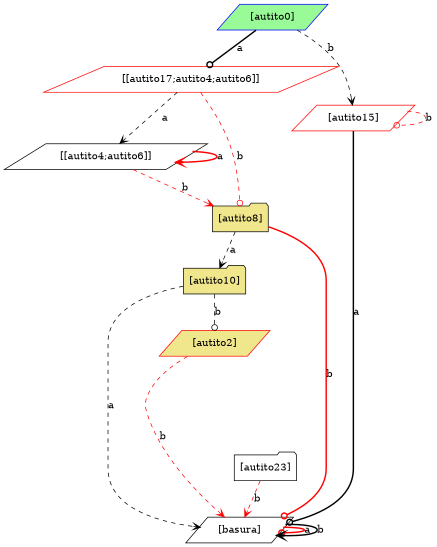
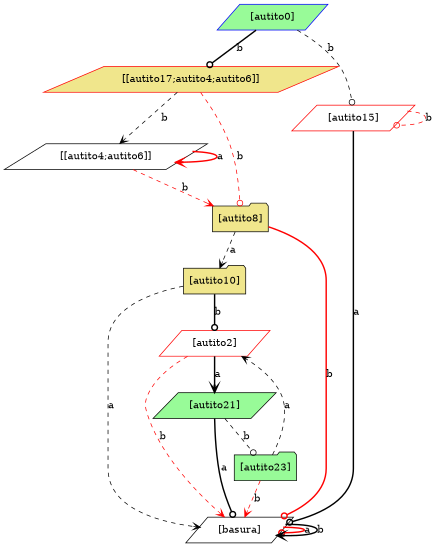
edge "[autito0]" -> "[[autito17;autito4;autito6]]": label "a" -> "b"
edge "[autito0]" -> "[autito15]": arrowhead vee -> odot
node "[[autito17;autito4;autito6]]": fillcolor white -> khaki
edge "[[autito17;autito4;autito6]]" -> "[[autito4;autito6]]": label "a" -> "b"
edge "[autito10]" -> "[autito2]": style dashed -> bold
node "[autito2]": fillcolor khaki -> white
edge "[autito23]" -> "[autito2]": added, label "a"
node "[autito21]": added
node "[autito23]": fillcolor white -> palegreen
